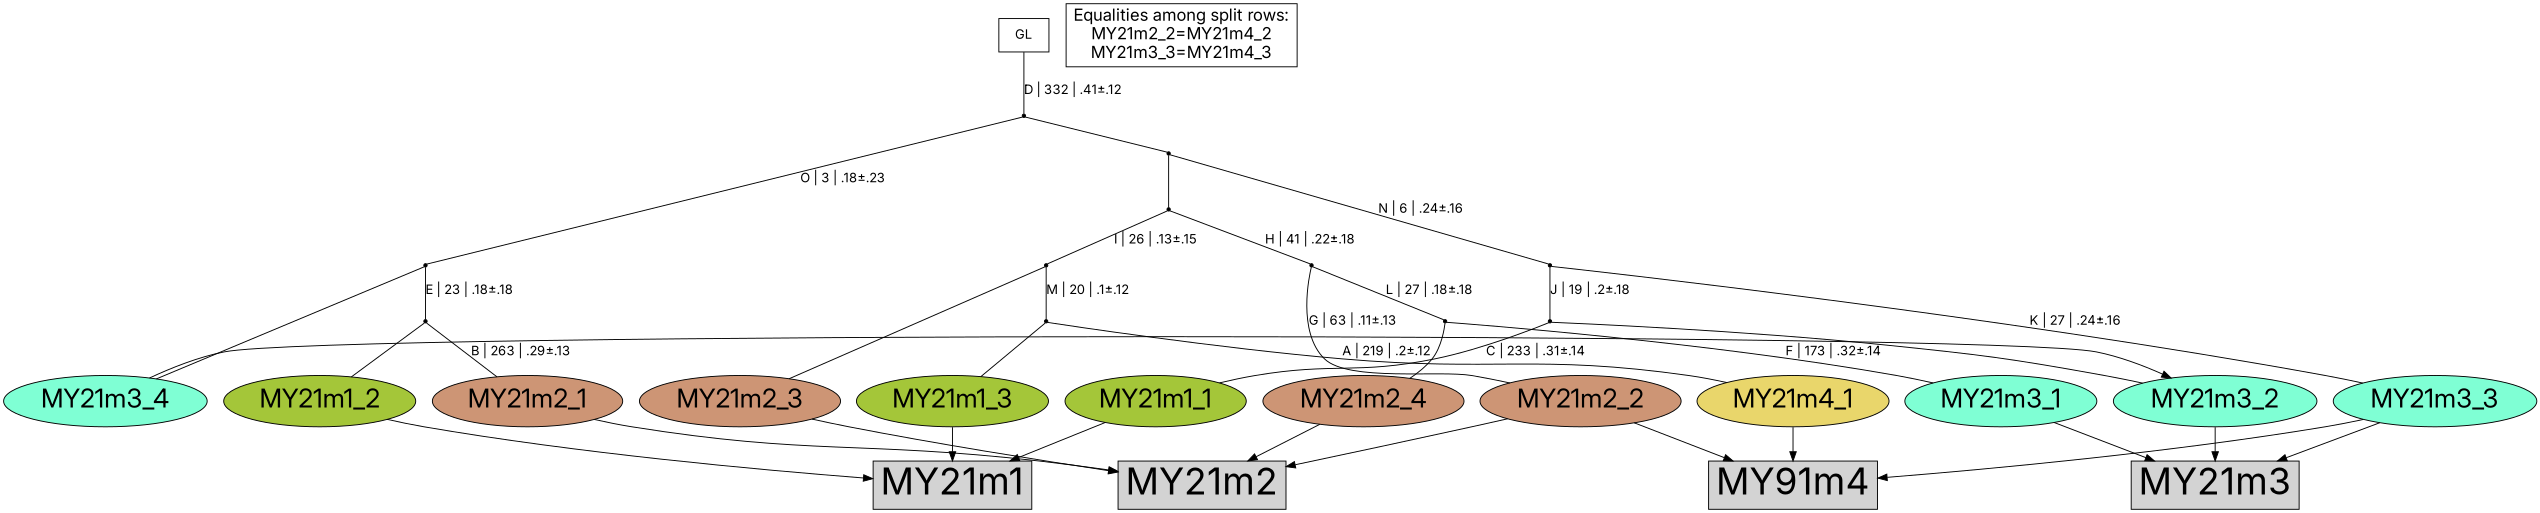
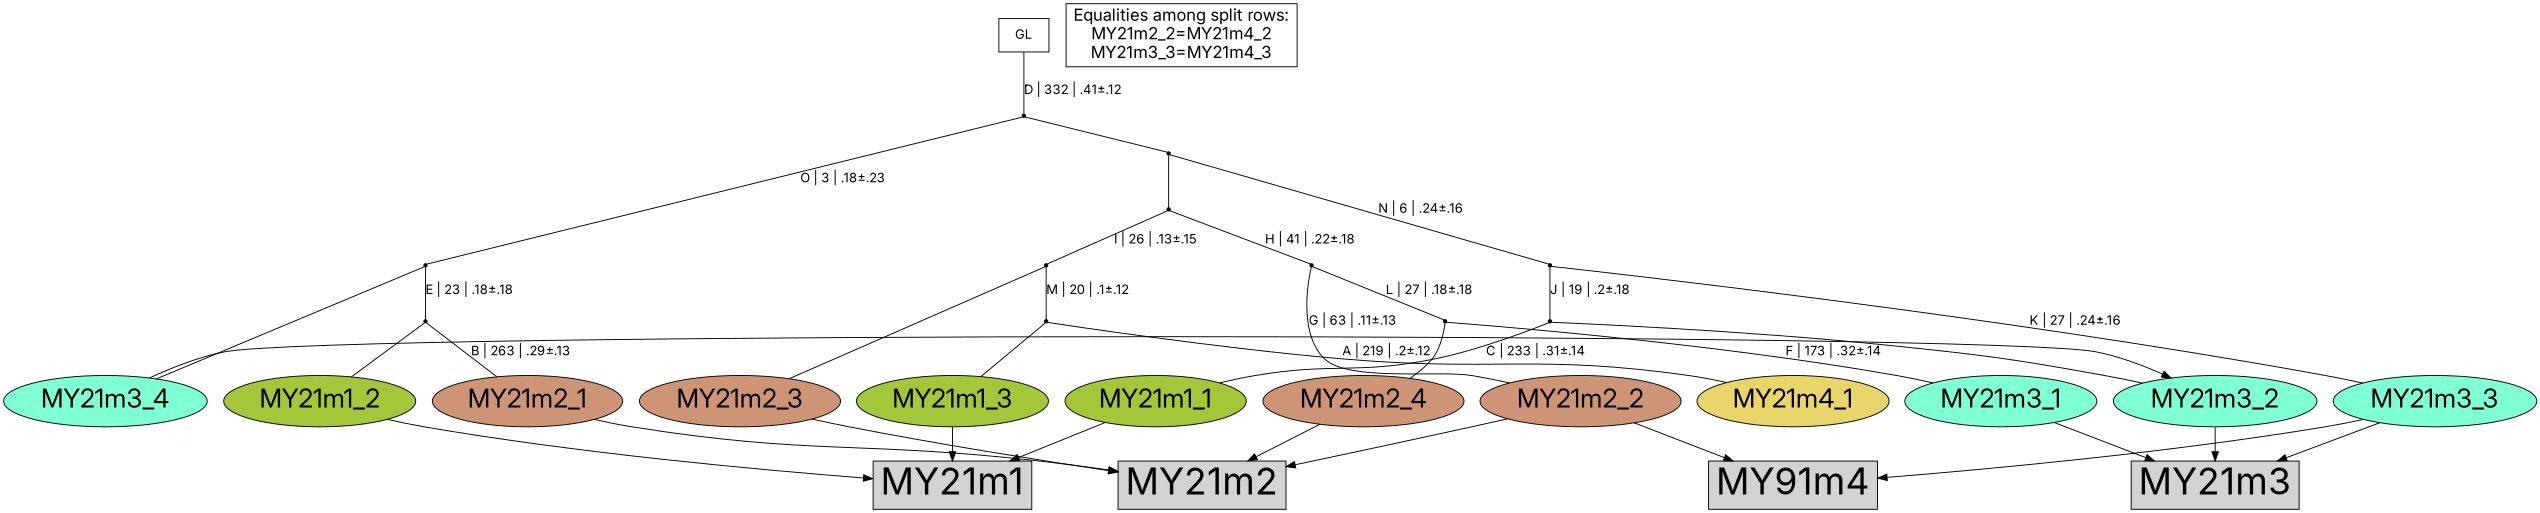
edge "MY21m4_1" -> "MY91m4": removed
